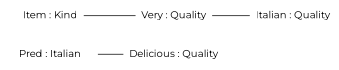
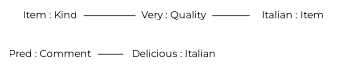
node "Italian : Quality": label "Italian : Quality" -> "Italian : Item"
node "Pred : Italian": label "Pred : Italian" -> "Pred : Comment"
node "Delicious : Quality": label "Delicious : Quality" -> "Delicious : Italian"
